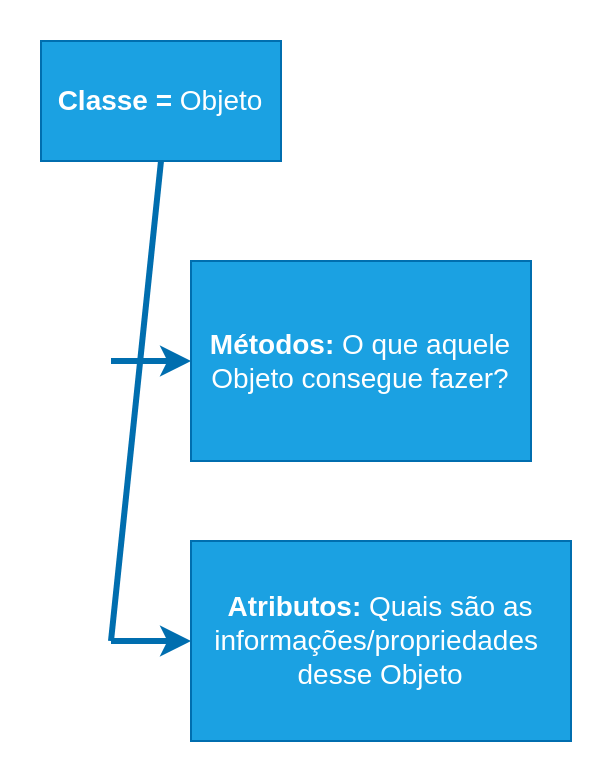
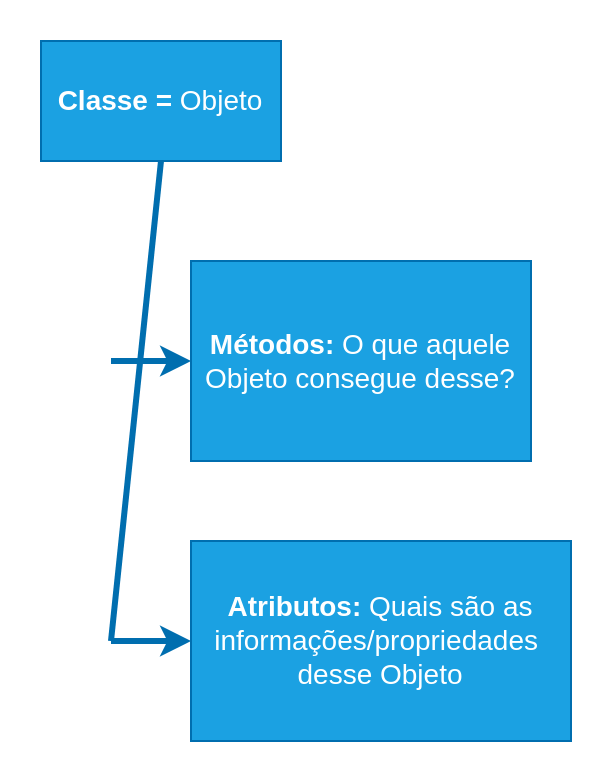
node "Métodos: O que aquele Objeto consegue fazer?": label "Métodos: O que aquele Objeto consegue fazer?" -> "Métodos: O que aquele Objeto consegue desse?"
